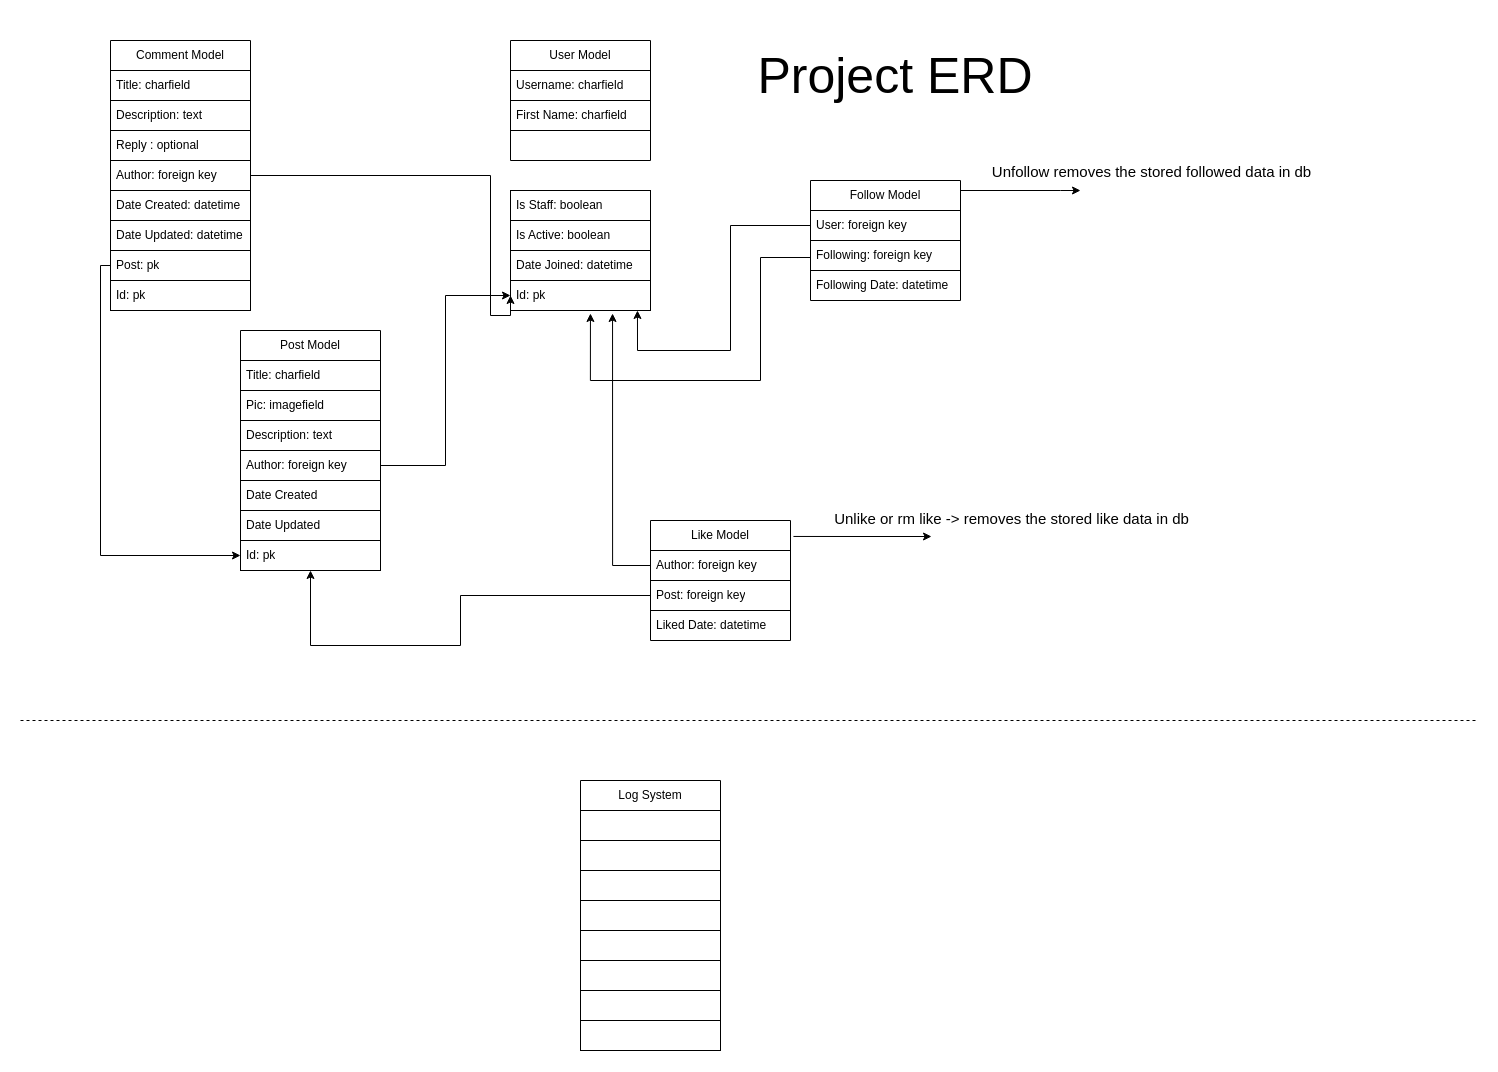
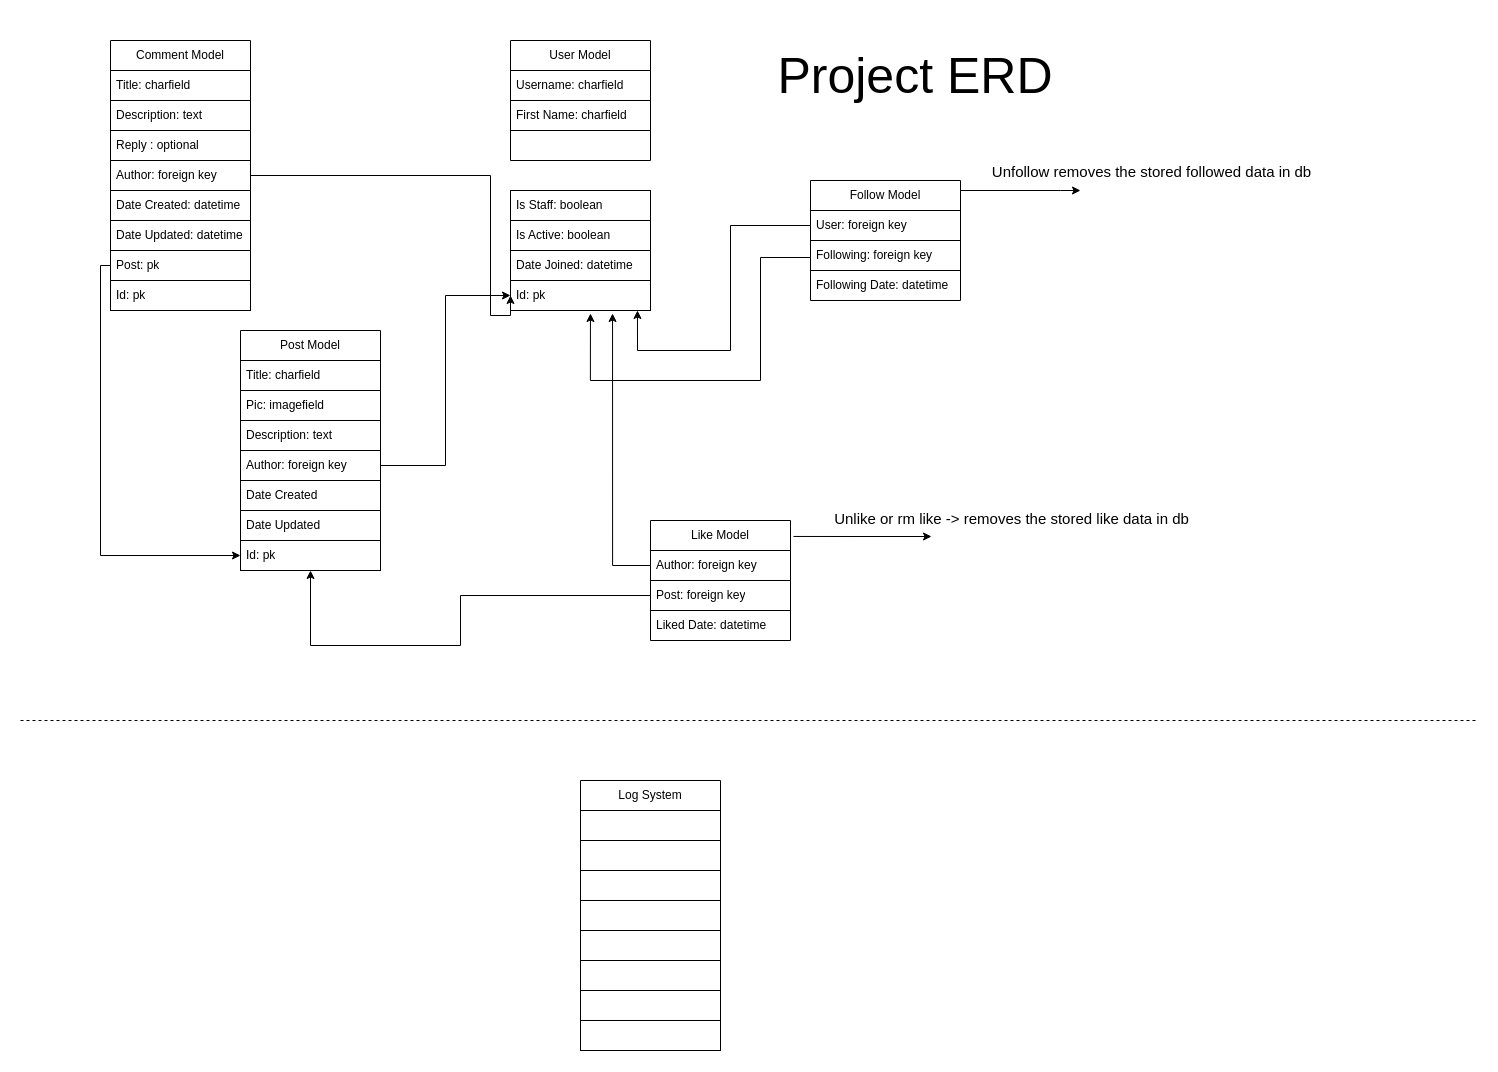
node "Project ERD": moved (896, 76) -> (916, 76)
